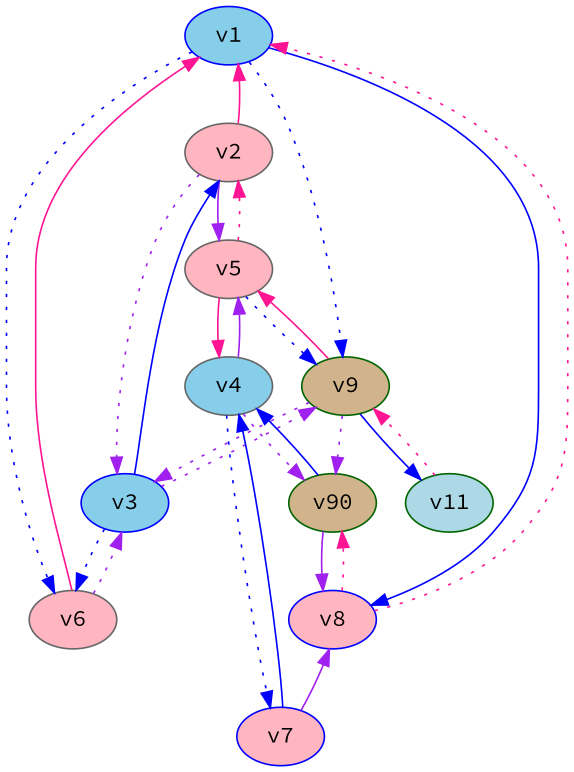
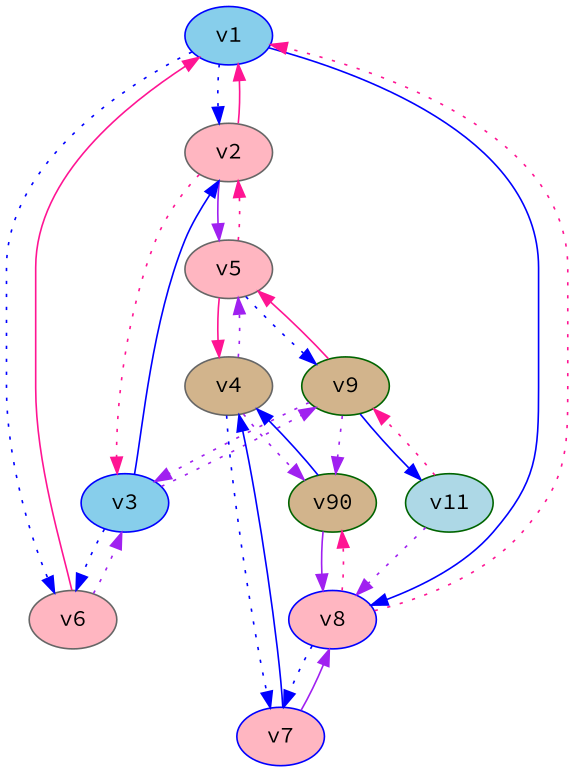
edge "v1" -> "v9": now "v1" -> "v2"
edge "v2" -> "v3": color purple -> deeppink
edge "v4" -> "v5": style solid -> dotted
node "v4": fillcolor skyblue -> tan
edge "v11" -> "v8": added
edge "v8" -> "v7": added
